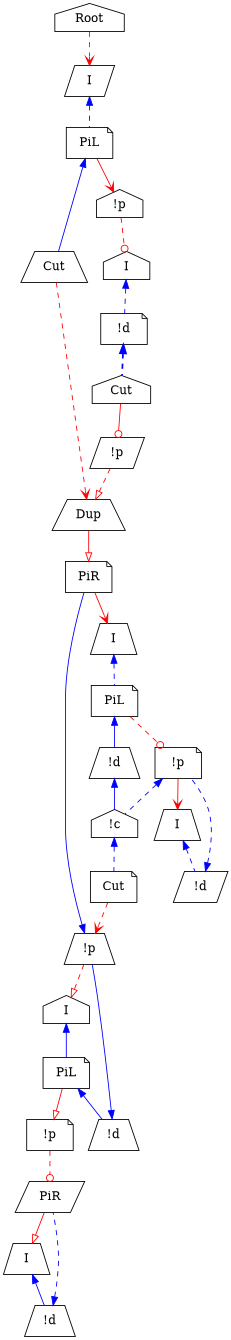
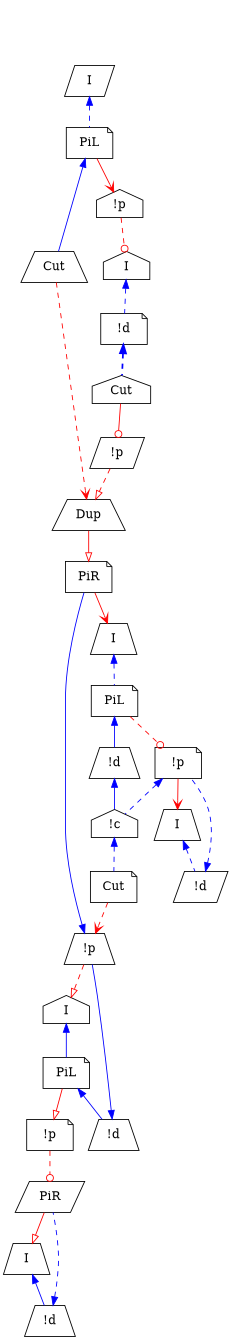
node "Root": removed
